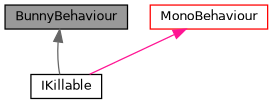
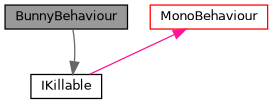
edge "IKillable" -> "BunnyBehaviour": reversed
